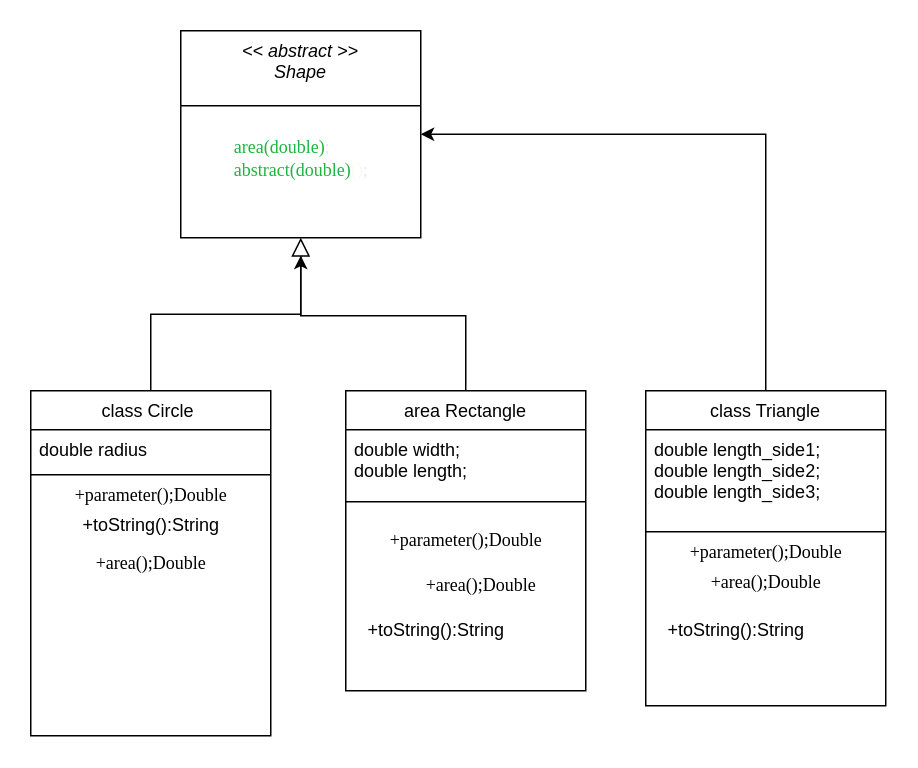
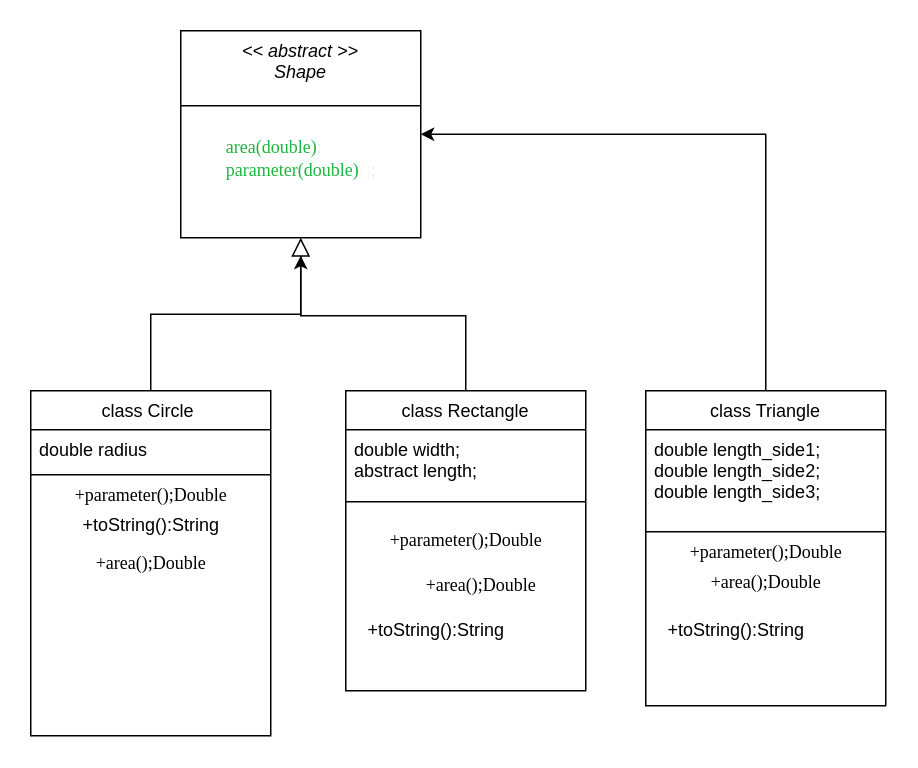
node "area(double); abstract(double)();": label "area(double); abstract(double)();" -> "area(double); parameter(double)();"
node "area Rectangle": label "area Rectangle" -> "class Rectangle"
node "double width; double length;": label "double width; double length;" -> "double width; abstract length;"
